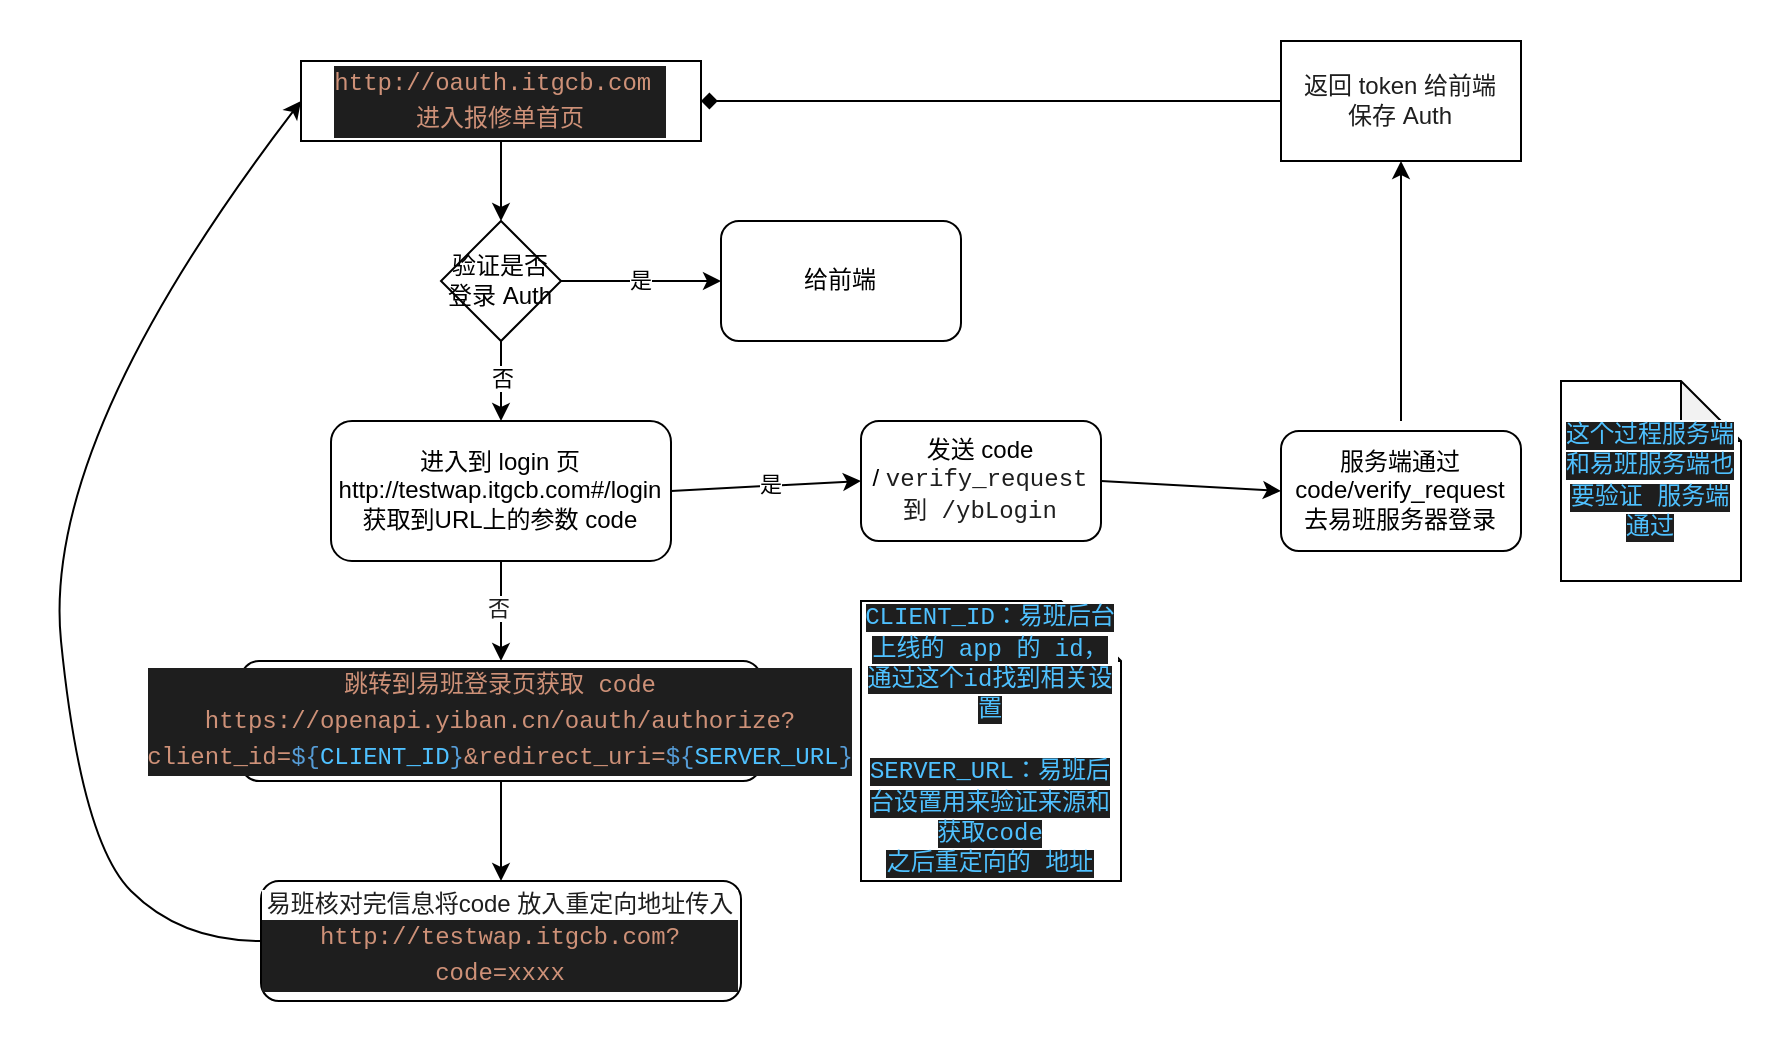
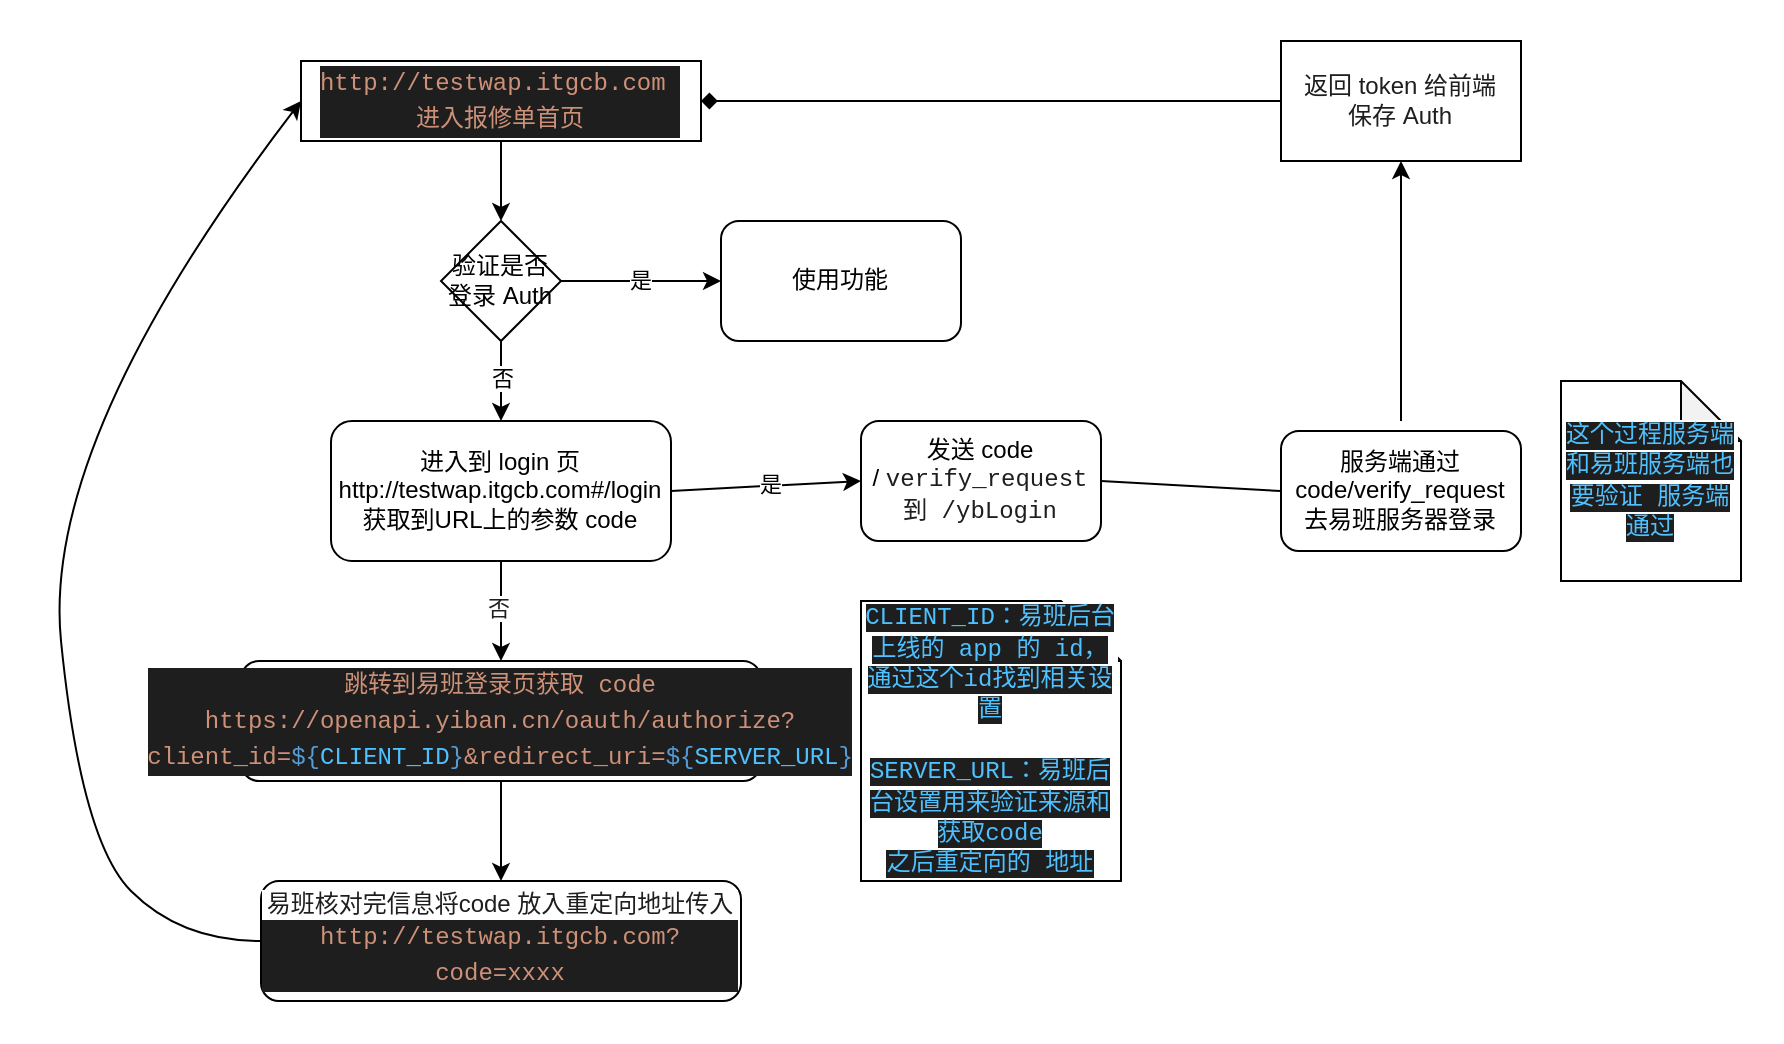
node "http://oauth.itgcb.com 进入报修单首页": label "http://oauth.itgcb.com 进入报修单首页" -> "http://testwap.itgcb.com 进入报修单首页"
node "给前端": label "给前端" -> "使用功能"
edge "发送 code / verify_request到 /ybLogin" -> "服务端通过 code/verify_request 去易班服务器登录": arrowhead classic -> none
